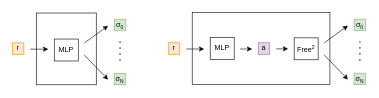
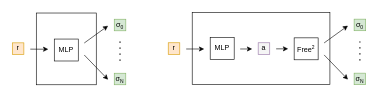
node "a": fillcolor #e1d5e7 -> #f5f5f5
